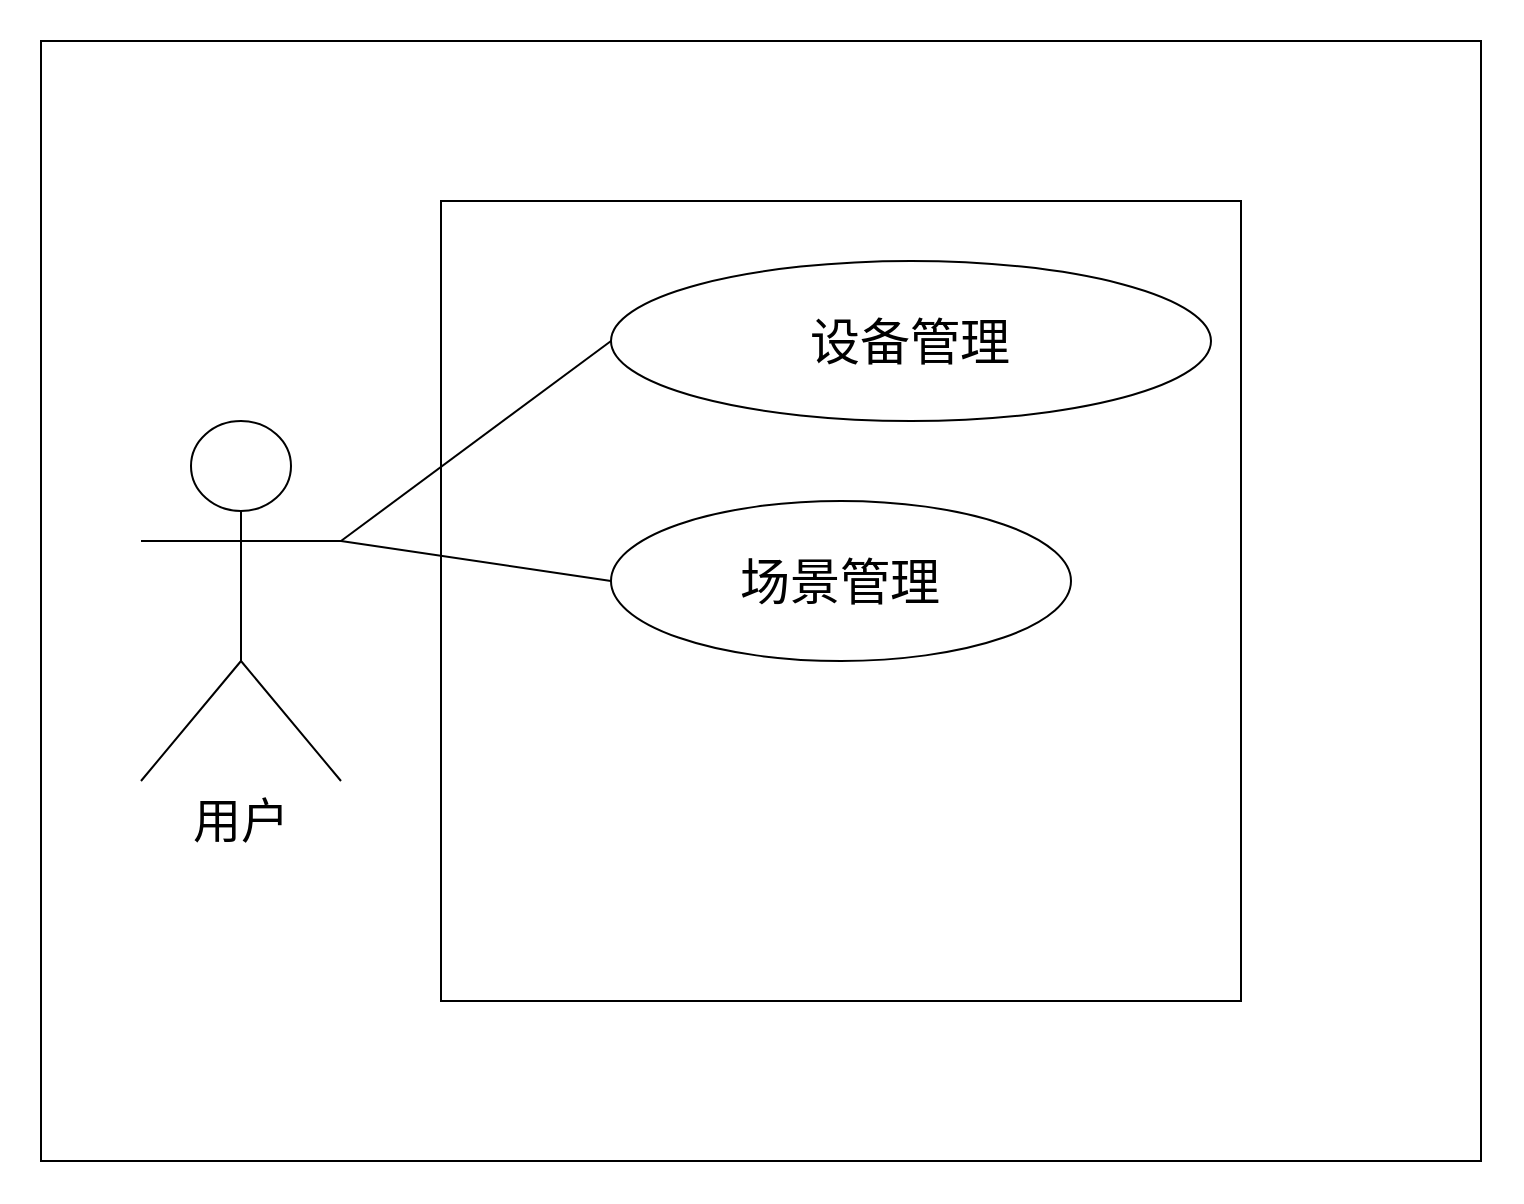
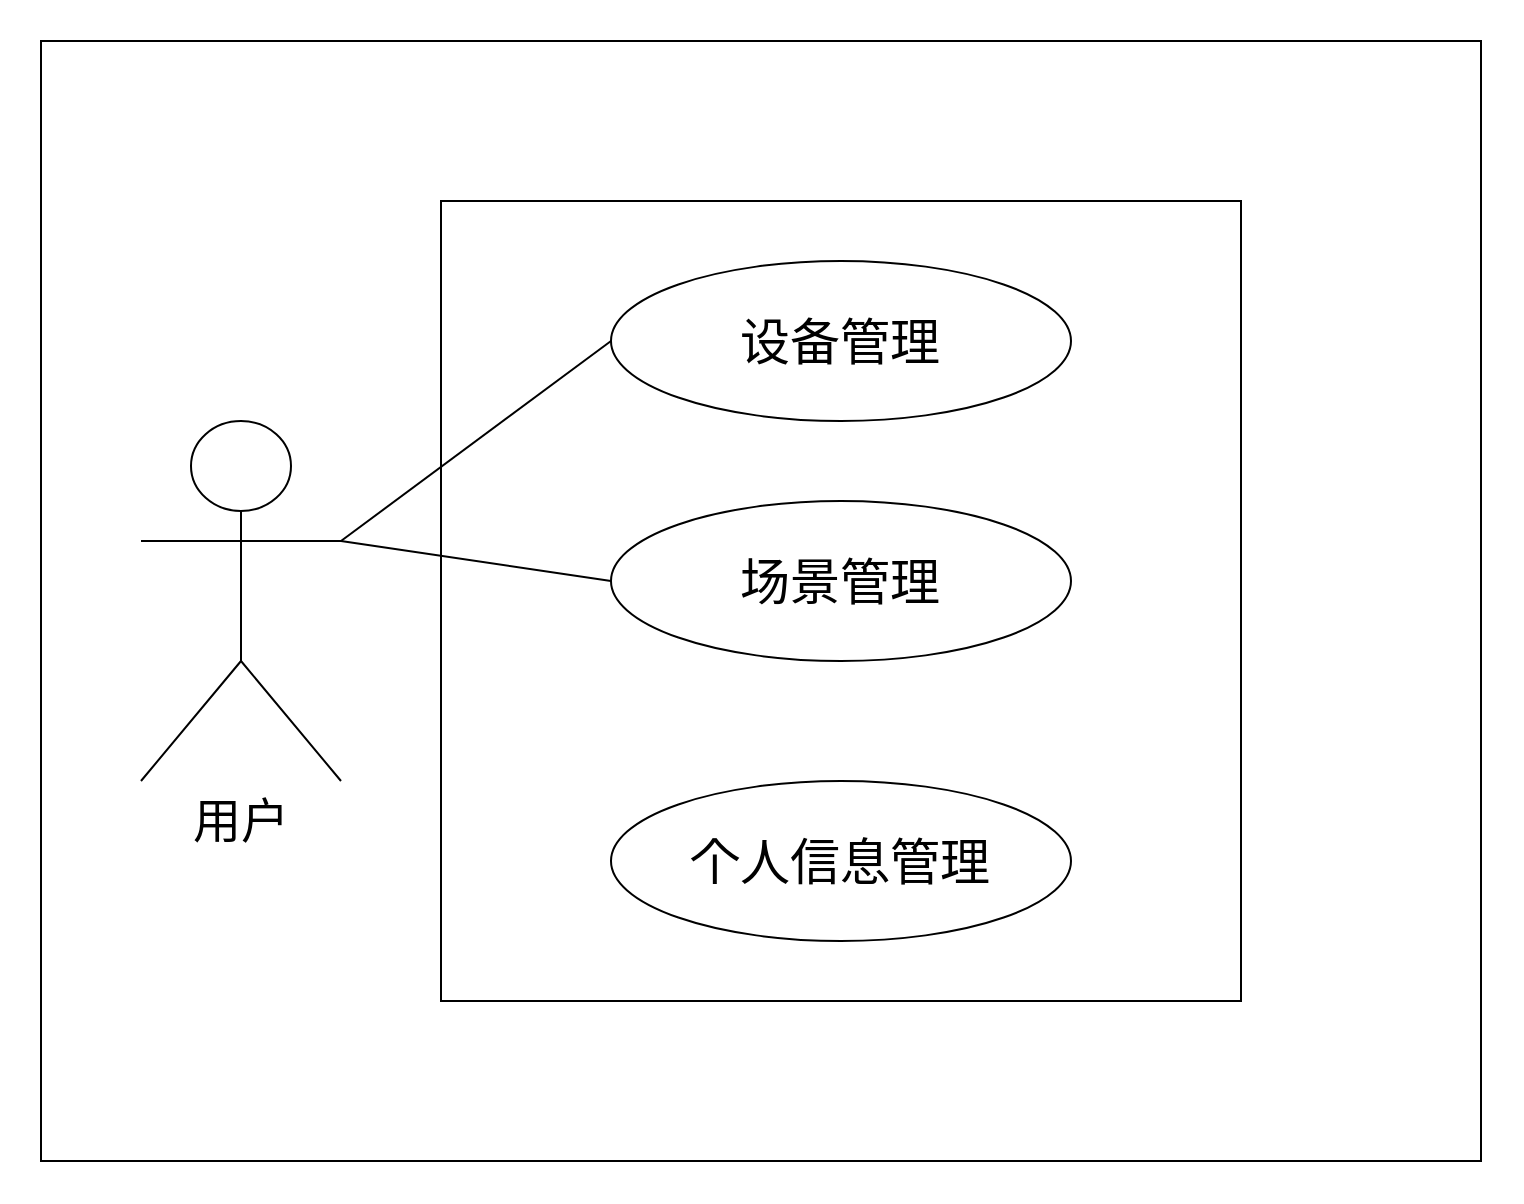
node "设备管理": size 600x160 -> 460x160
node "个人信息管理": added
